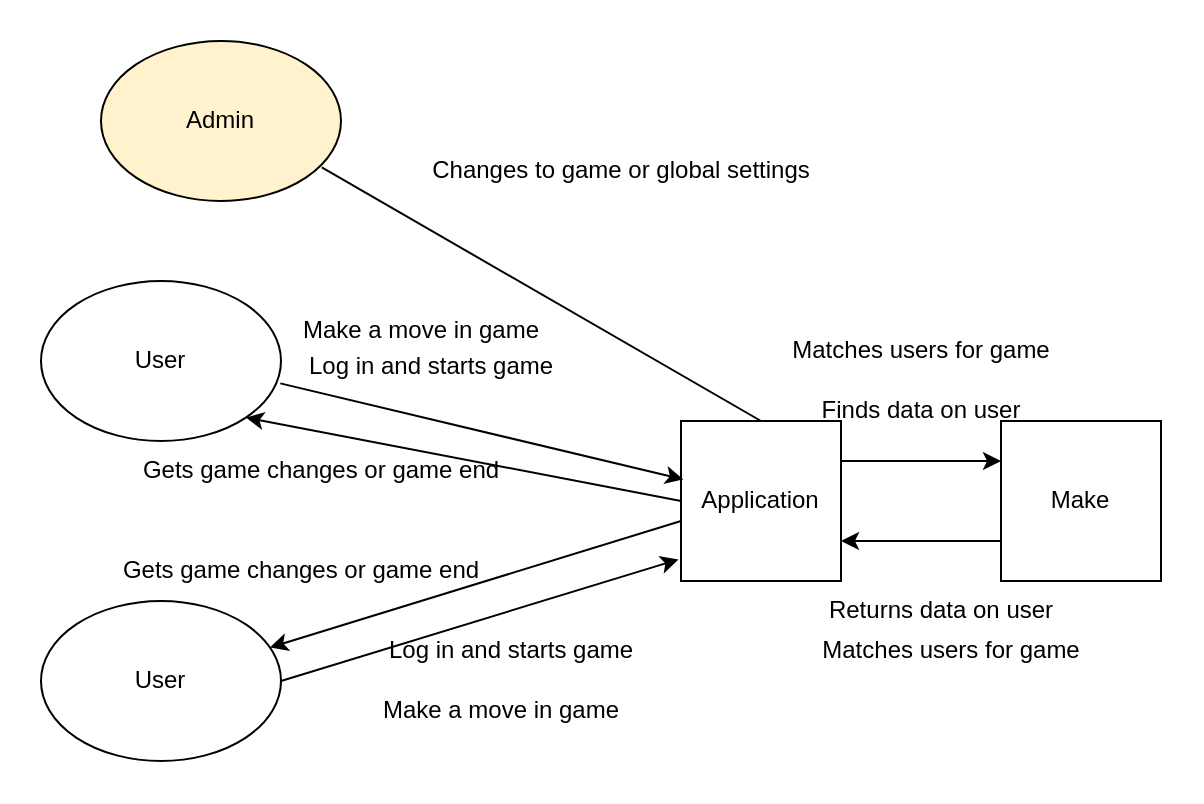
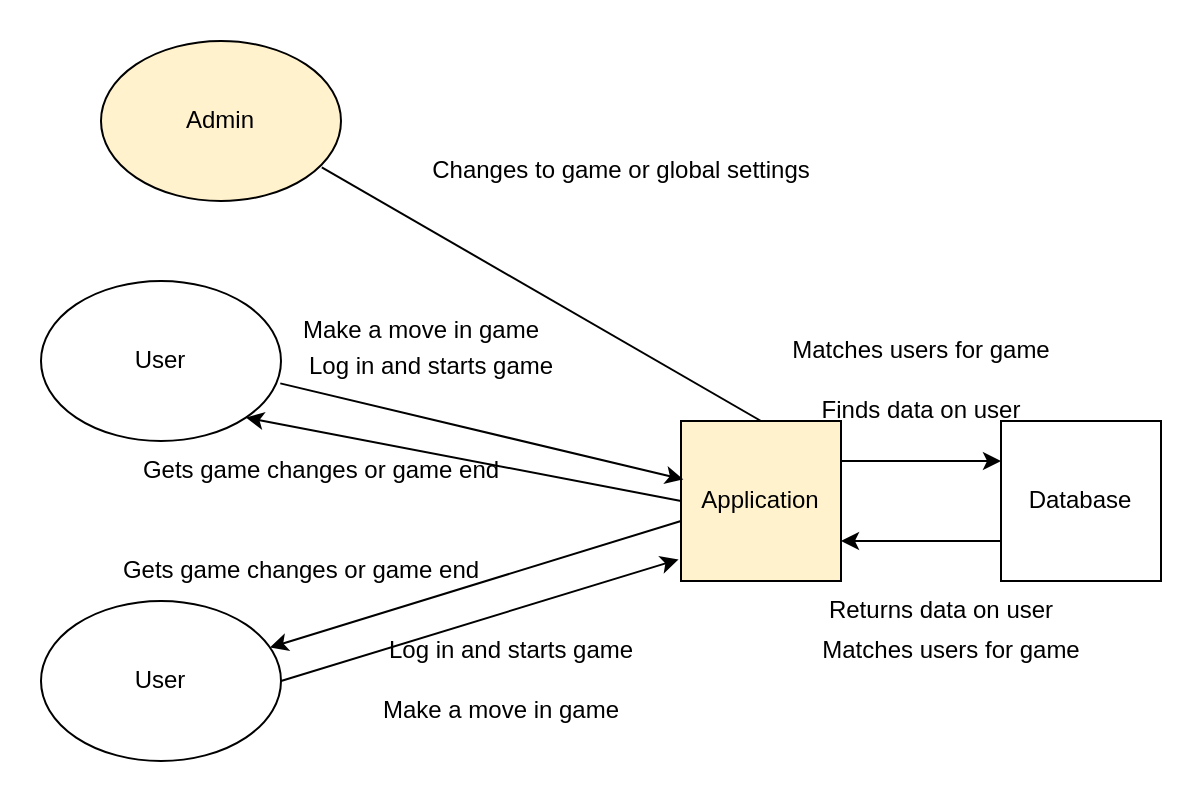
node "Application": fillcolor #ffffff -> #fff2cc
node "Make": label "Make" -> "Database"
